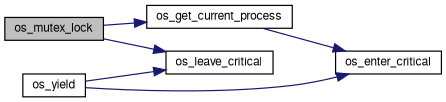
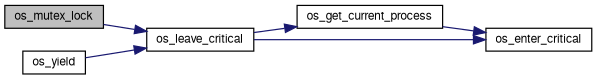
edge "os_mutex_lock" -> "os_get_current_process": now "os_leave_critical" -> "os_get_current_process"
edge "os_yield" -> "os_enter_critical": now "os_leave_critical" -> "os_enter_critical"
